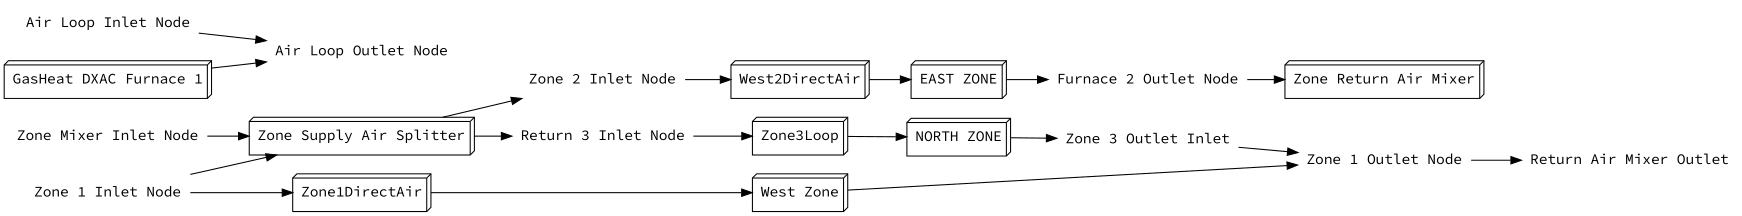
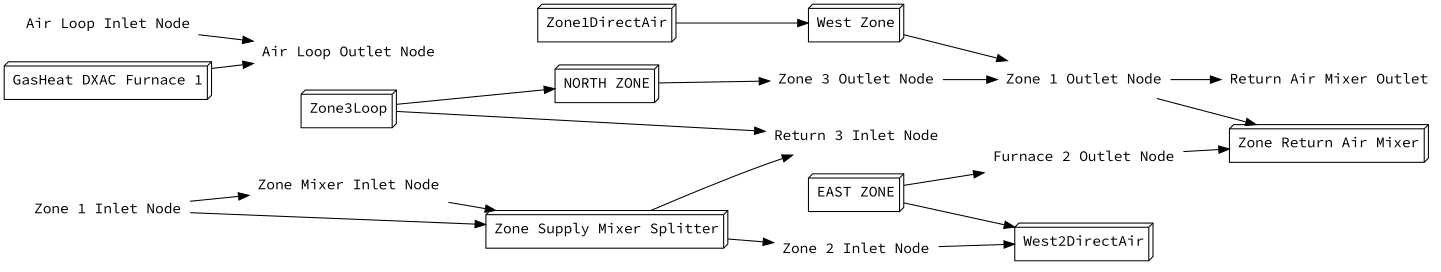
edge "West2DirectAir" -> "EAST ZONE": reversed
edge "Zone 1 Outlet Node" -> "Zone Return Air Mixer": added
node "Zone Supply Air Splitter": label "Zone Supply Air Splitter" -> "Zone Supply Mixer Splitter"
edge "Return 3 Inlet Node" -> "Zone3Loop": reversed
node "Zone 3 Outlet Inlet": label "Zone 3 Outlet Inlet" -> "Zone 3 Outlet Node"
edge "Zone 1 Inlet Node" -> "Zone1DirectAir": now "Zone 1 Inlet Node" -> "Zone Mixer Inlet Node"
